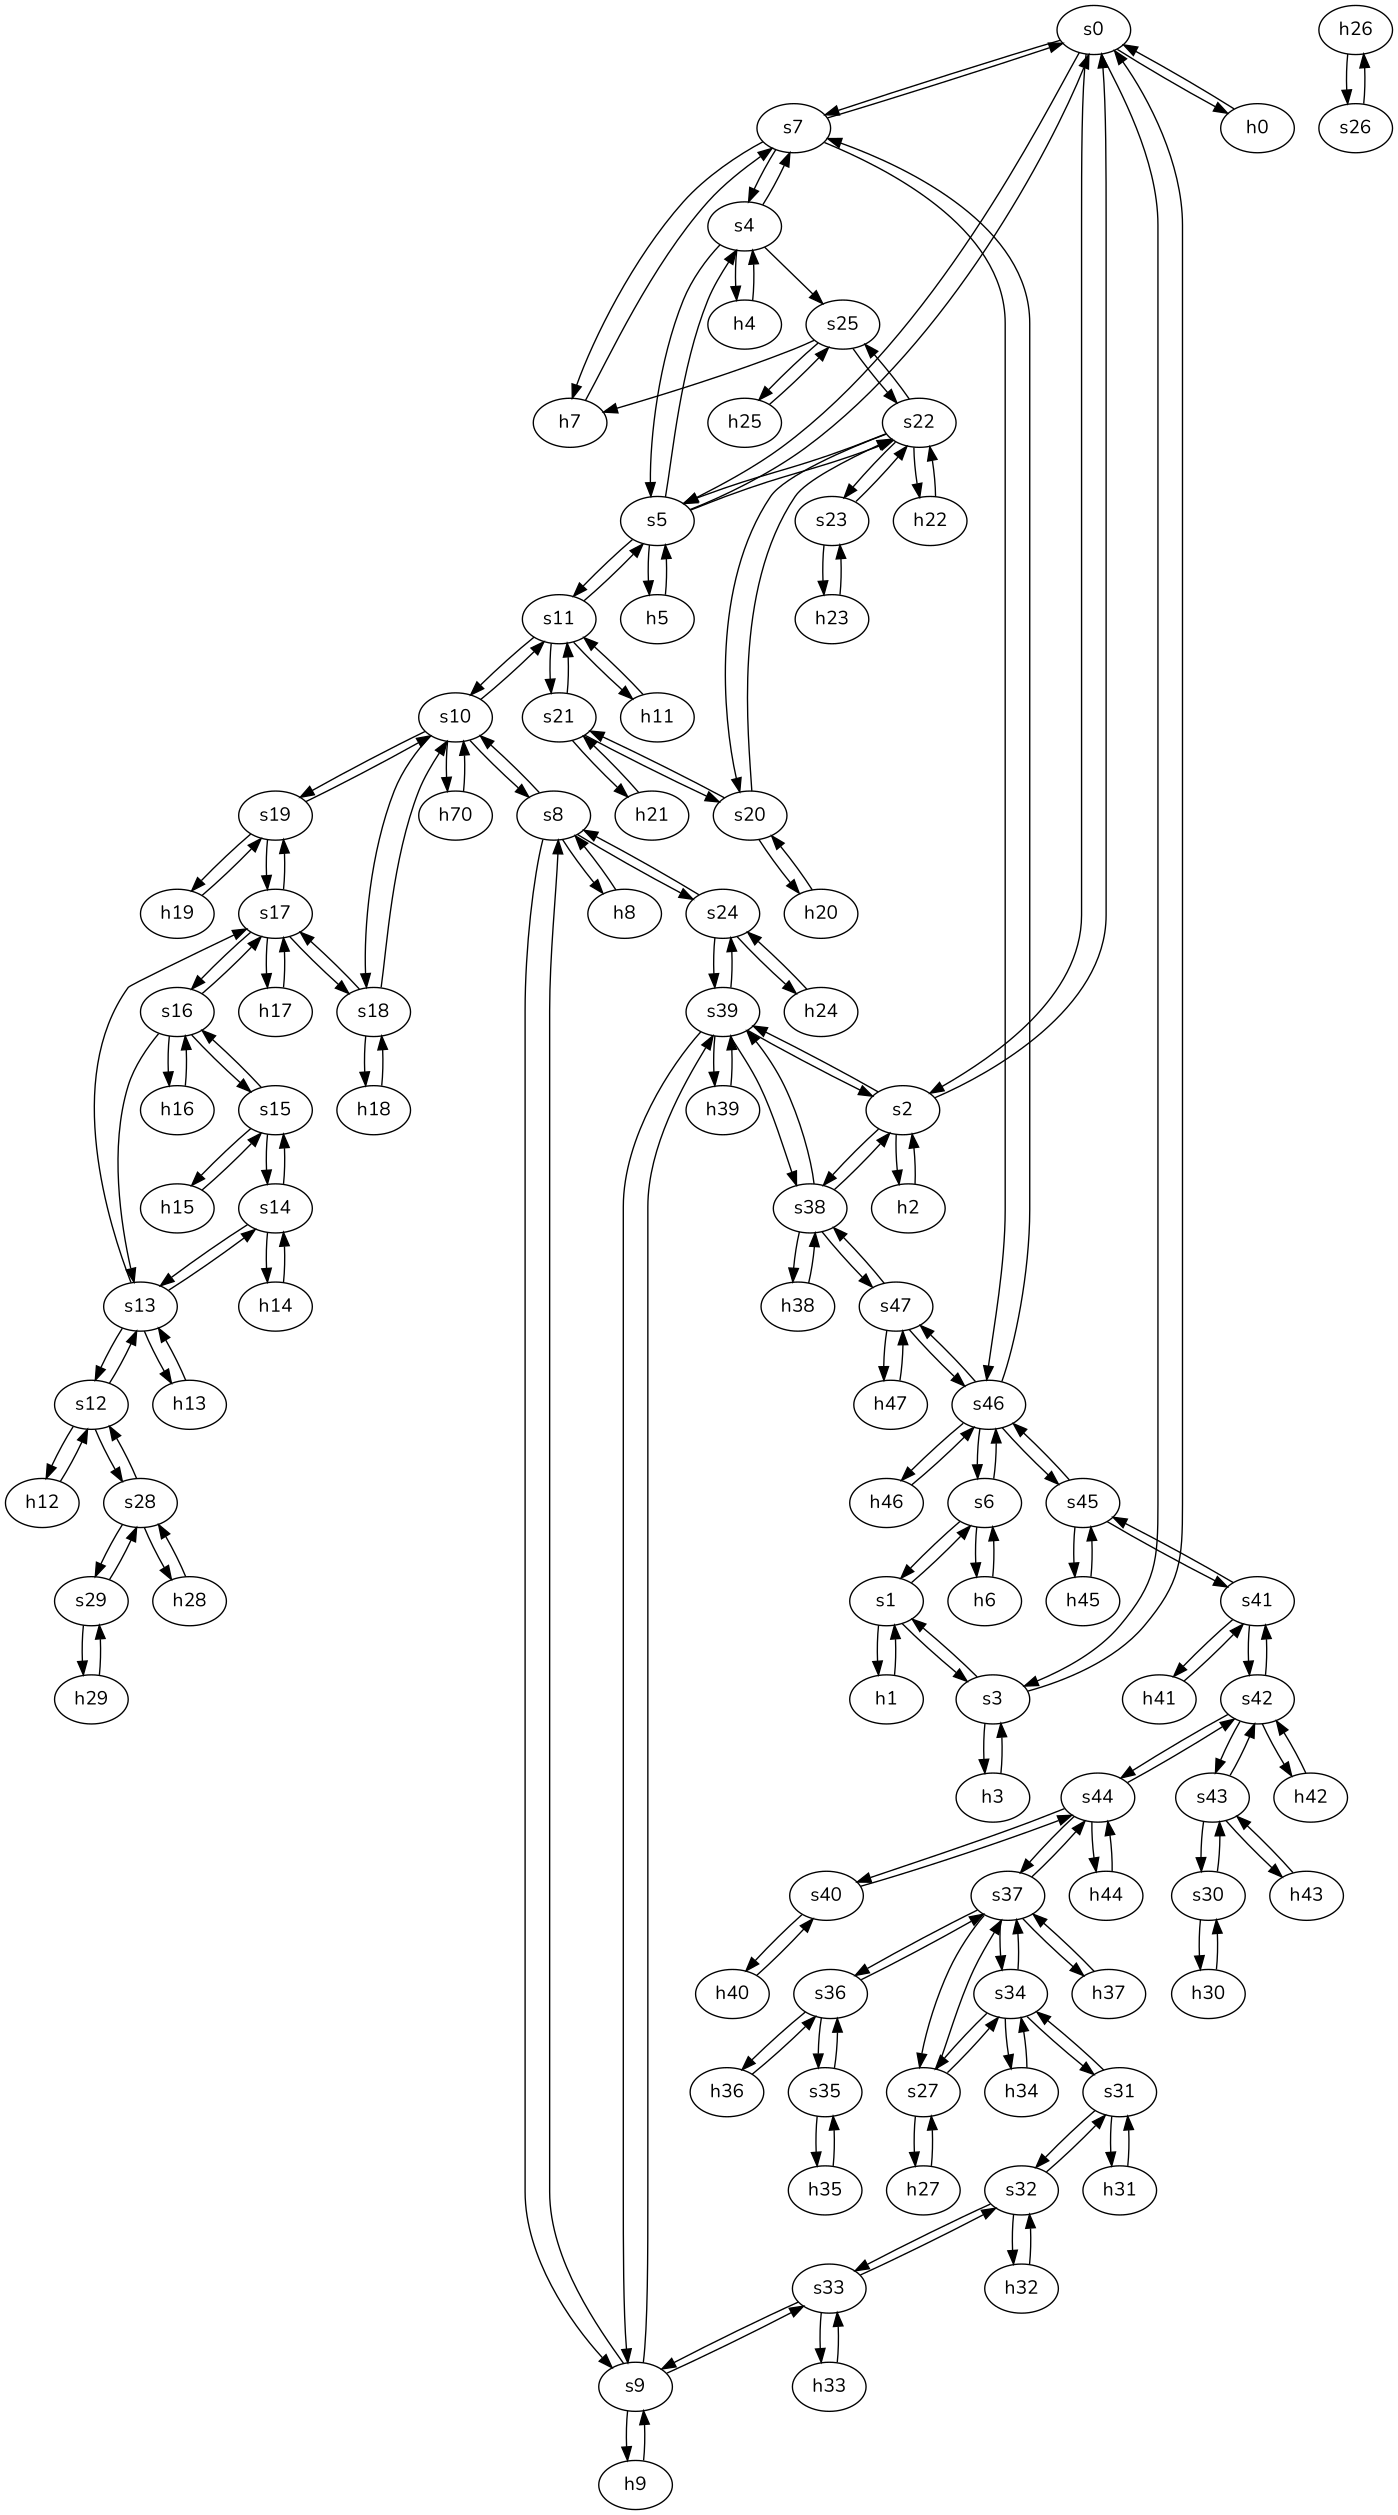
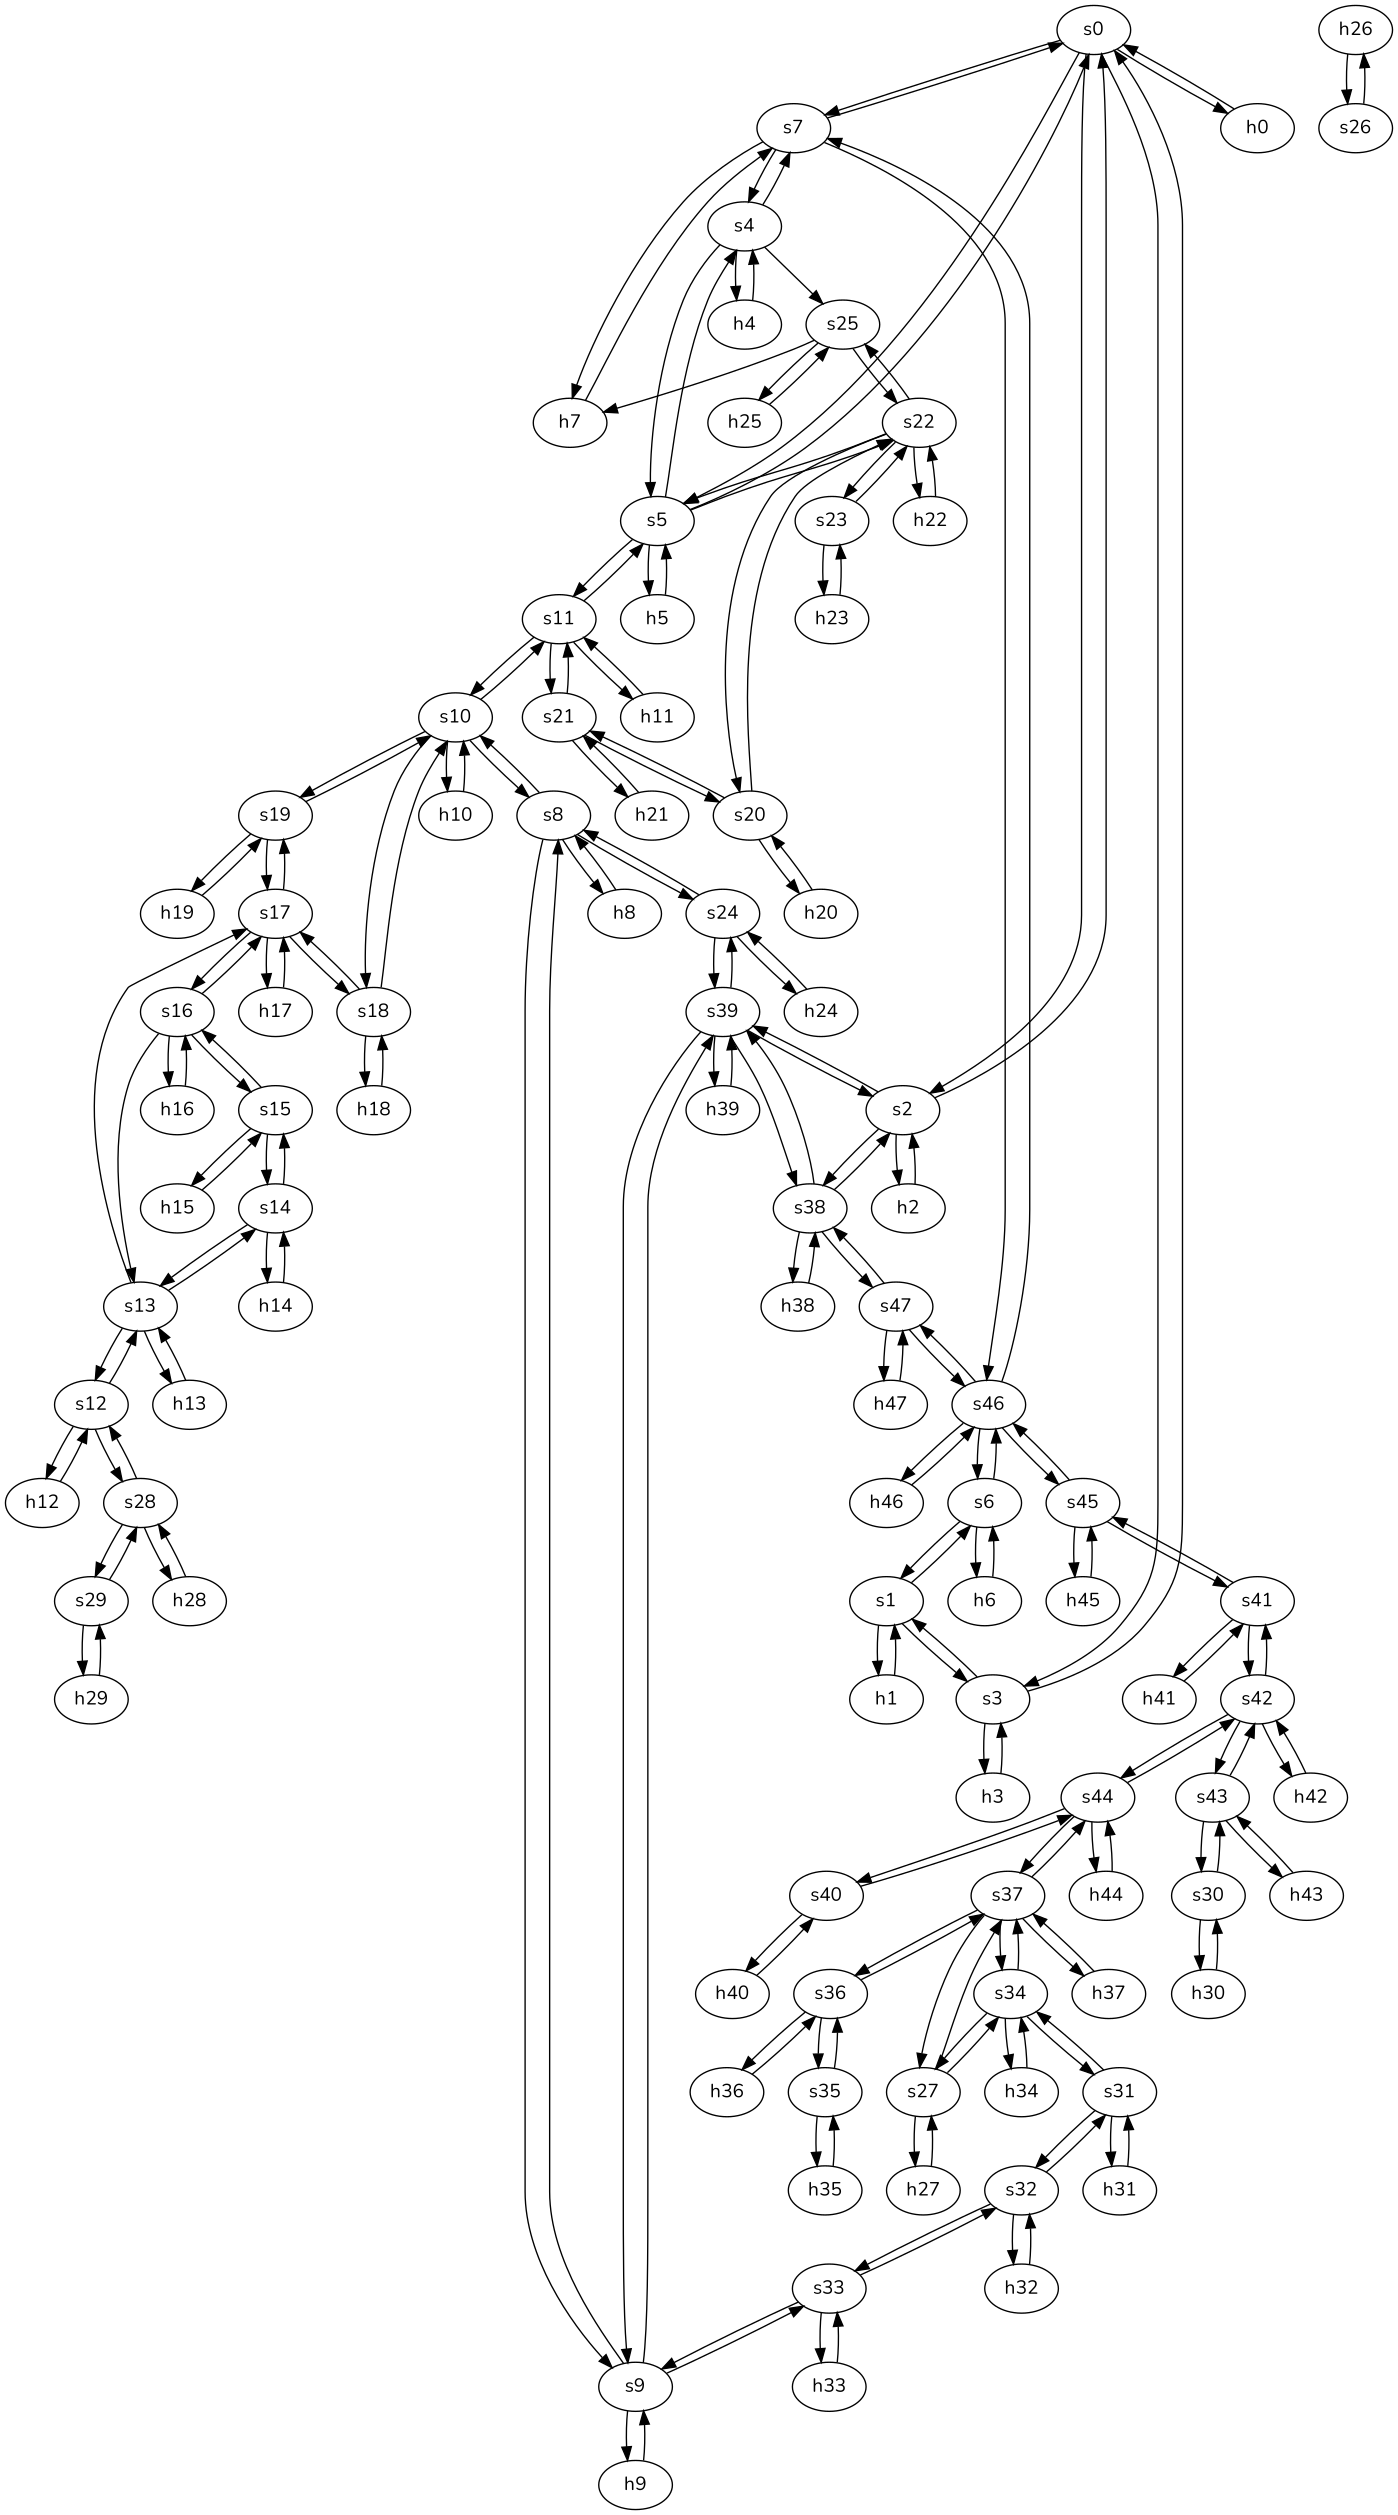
node "h70": label "h70" -> "h10"
